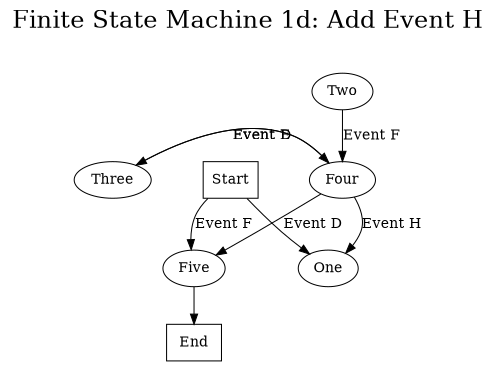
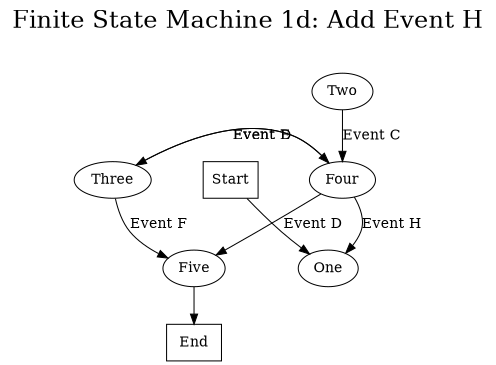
edge "Two" -> "Four": label "Event F" -> "Event C"
edge "Start" -> "Five": now "Three" -> "Five"
